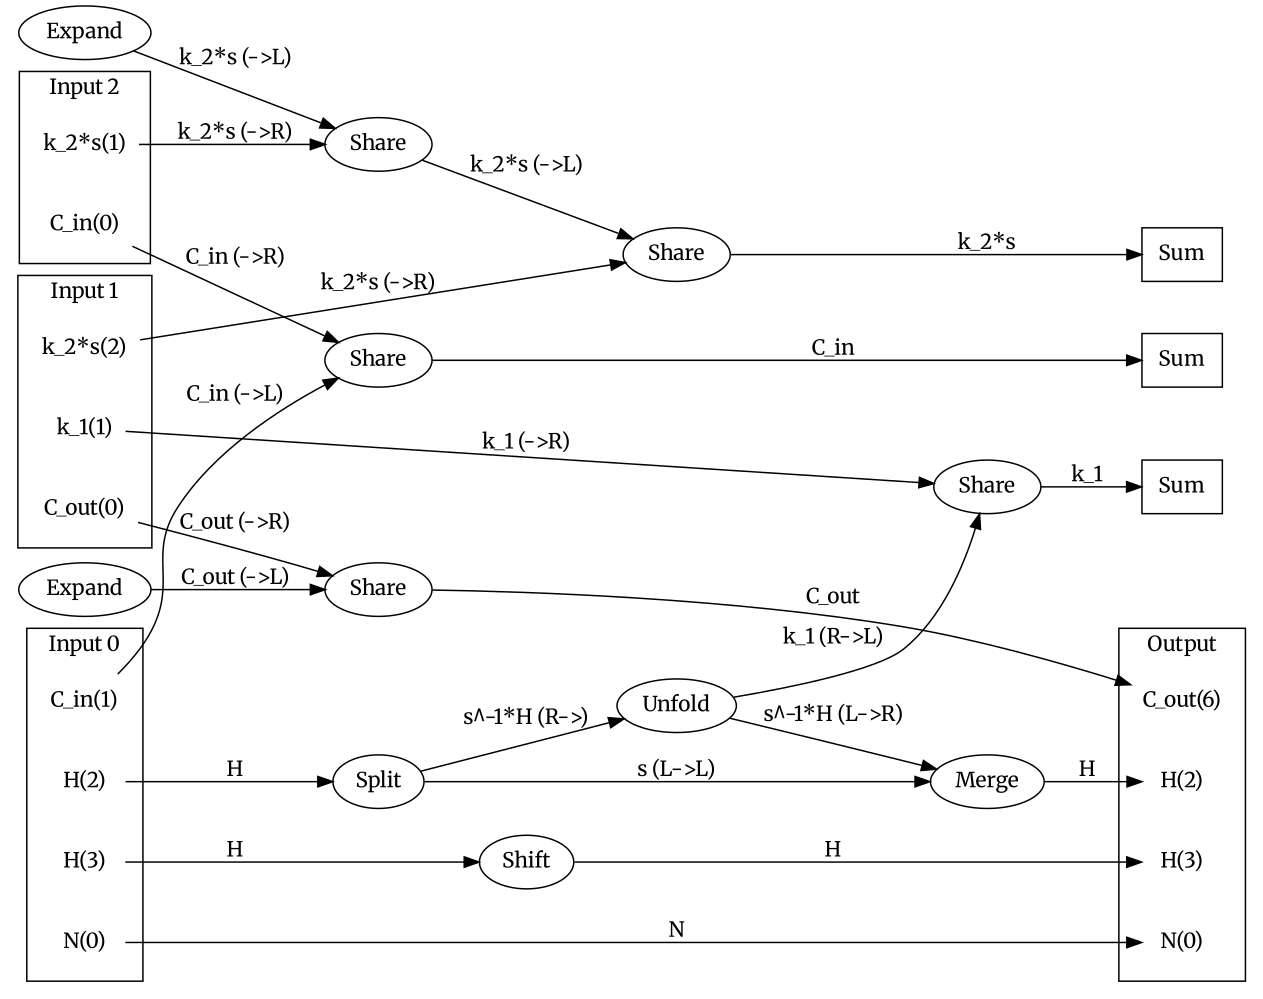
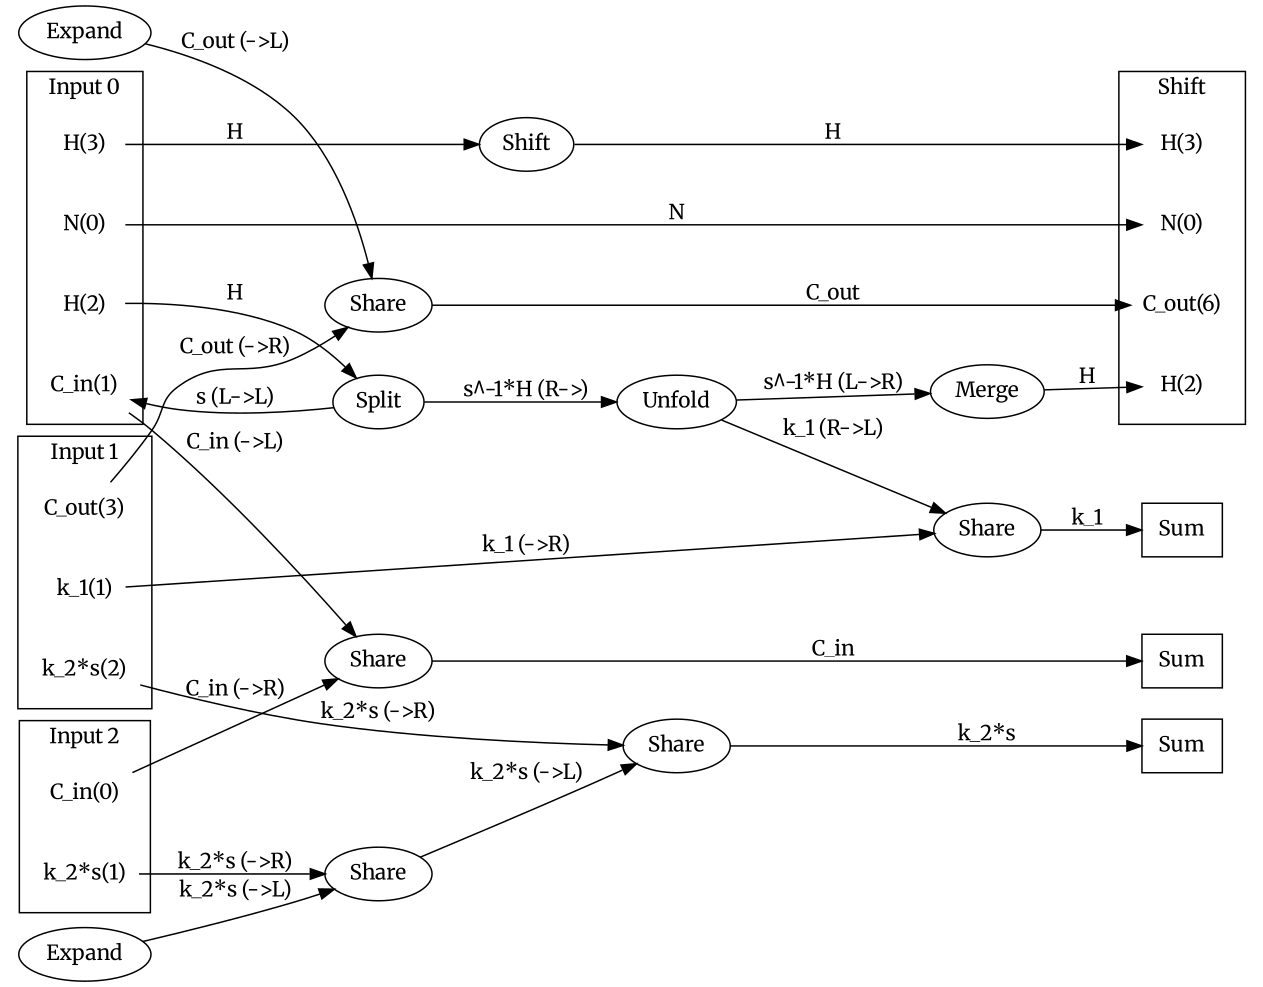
node "C_out(0)": label "C_out(0)" -> "C_out(3)"
cluster "Output": label "Output" -> "Shift"
edge "Split" -> "Merge": now "Split" -> "C_in(1)"
